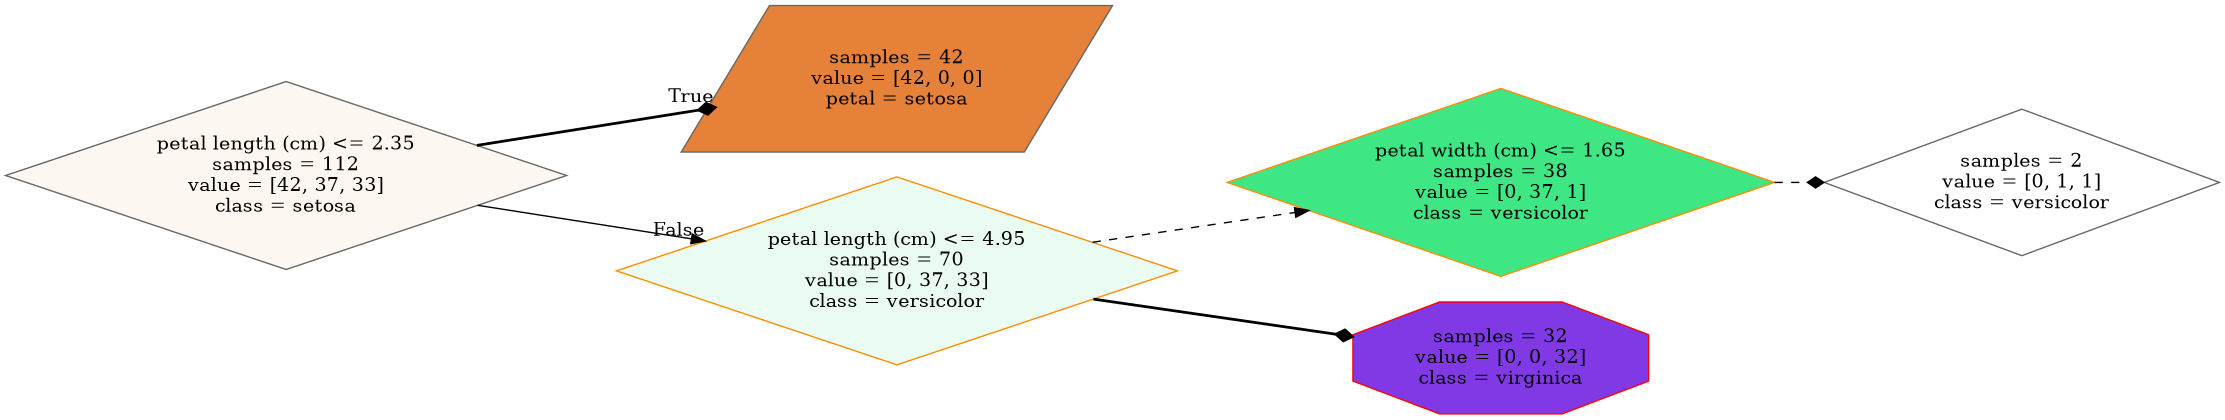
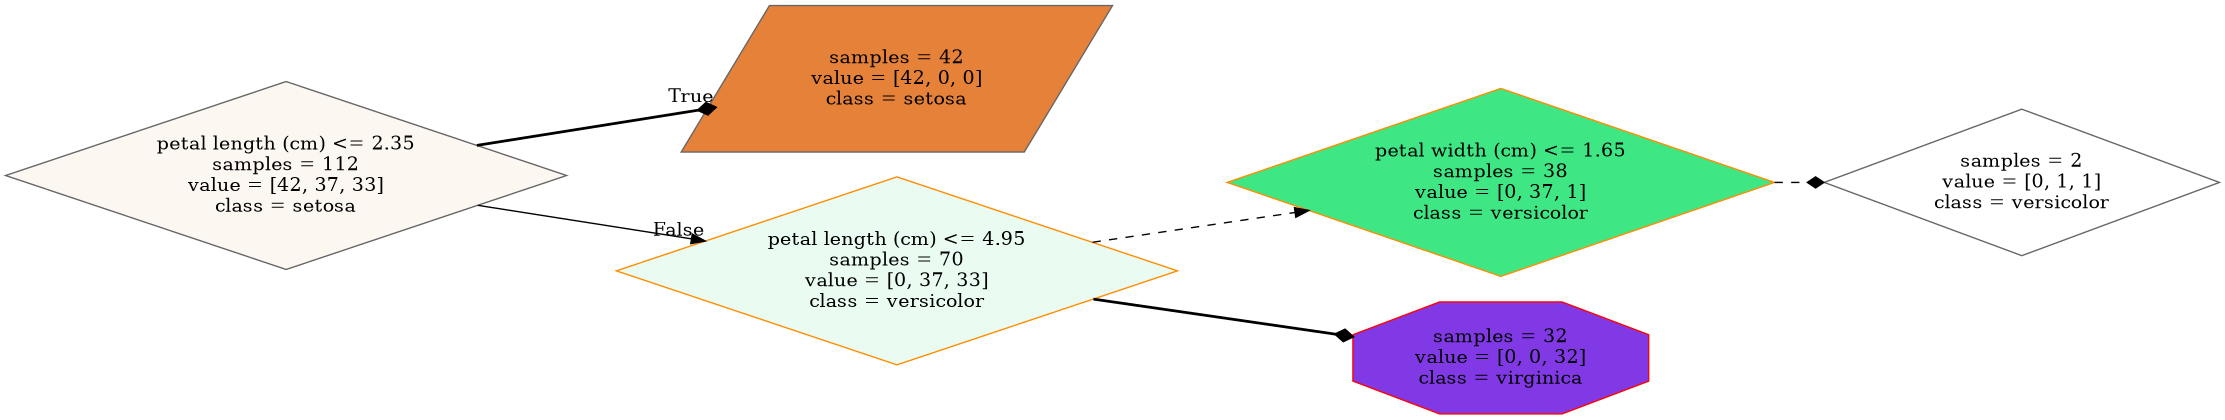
node "samples = 42 value = [42, 0, 0] petal = setosa": label "samples = 42 value = [42, 0, 0] petal = setosa" -> "samples = 42 value = [42, 0, 0] class = setosa"
